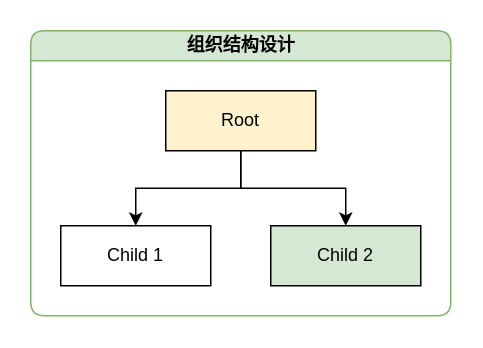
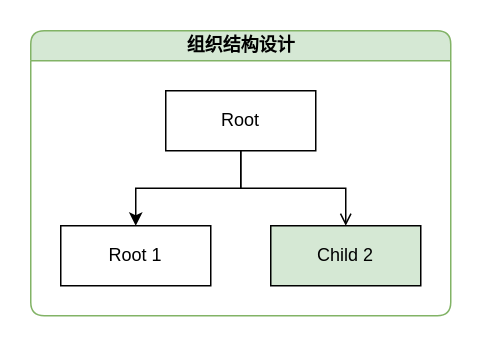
node "Root": fillcolor #fff2cc -> #ffffff
edge "Root" -> "Child 2": arrowhead classic -> open
node "Child 1": label "Child 1" -> "Root 1"
